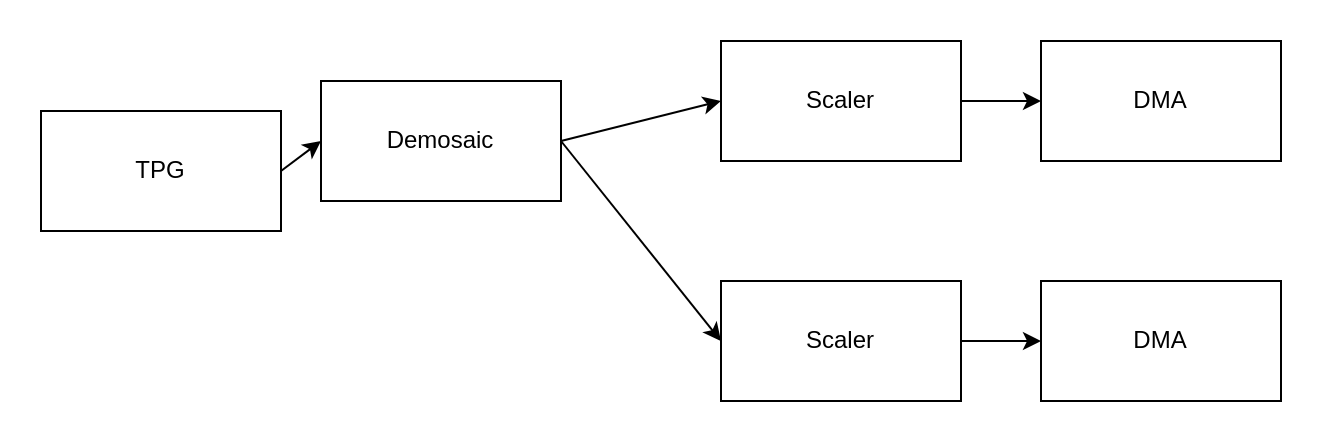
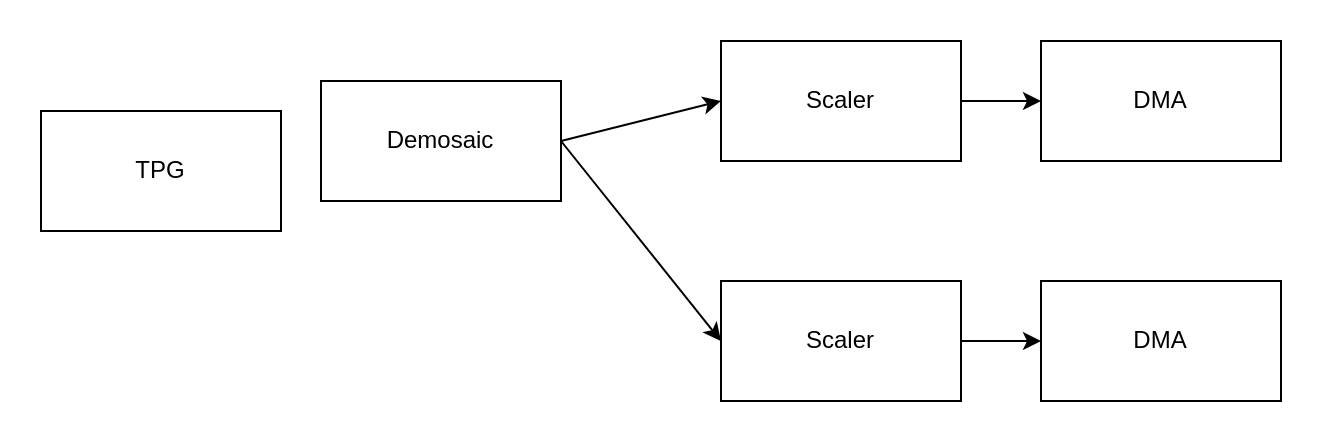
edge "TPG" -> "Demosaic": removed
